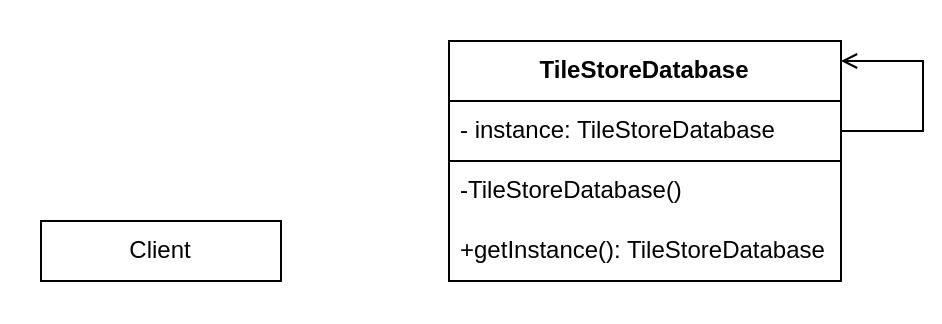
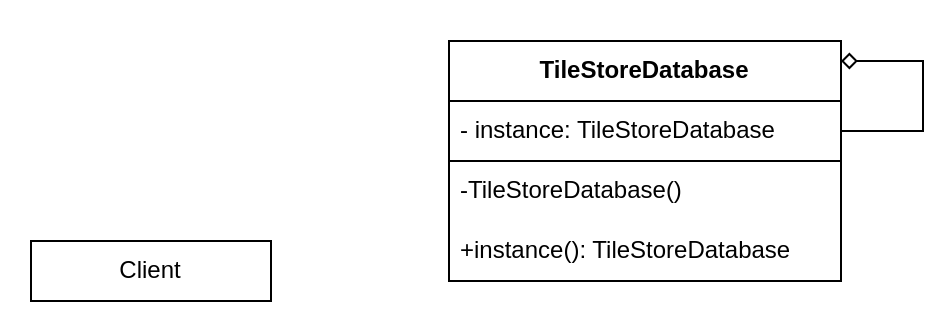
edge "- instance: TileStoreDatabase" -> "TileStoreDatabase": arrowhead open -> diamond
node "Client": moved (161, 251) -> (151, 271)
node "+getInstance(): TileStoreDatabase": label "+getInstance(): TileStoreDatabase" -> "+instance(): TileStoreDatabase"
